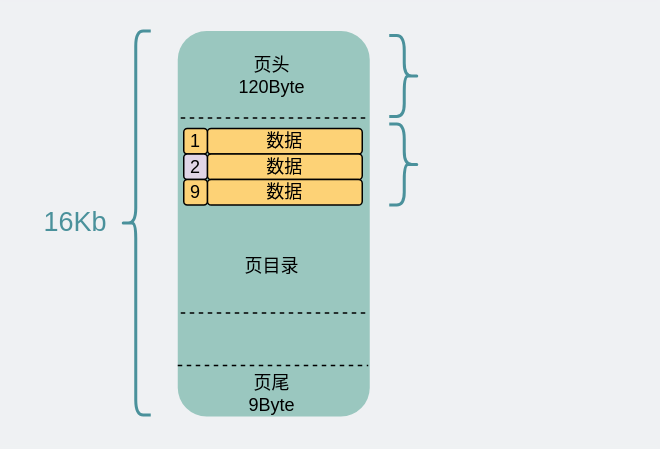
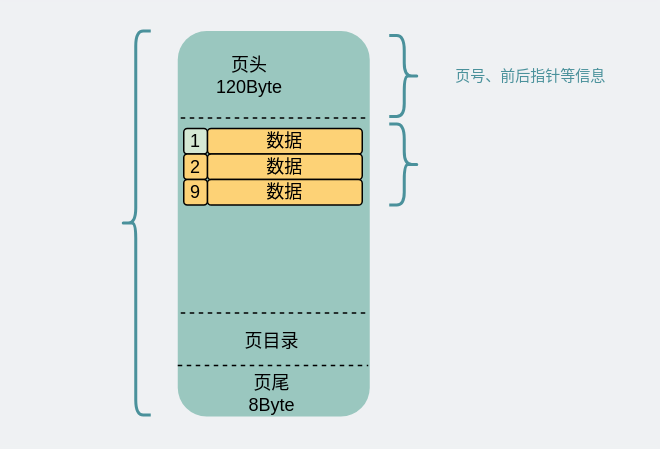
node "页头120Byte": moved (272, 76) -> (250, 76)
node "页号、前后指针等信息": added
node "1": fillcolor #fdd276 -> #d5e8d4
node "2": fillcolor #e1d5e7 -> #fdd276
node "16Kb": removed
node "页目录": moved (272, 266) -> (272, 341)
node "页尾 9Byte": label "页尾 9Byte" -> "页尾 8Byte"
